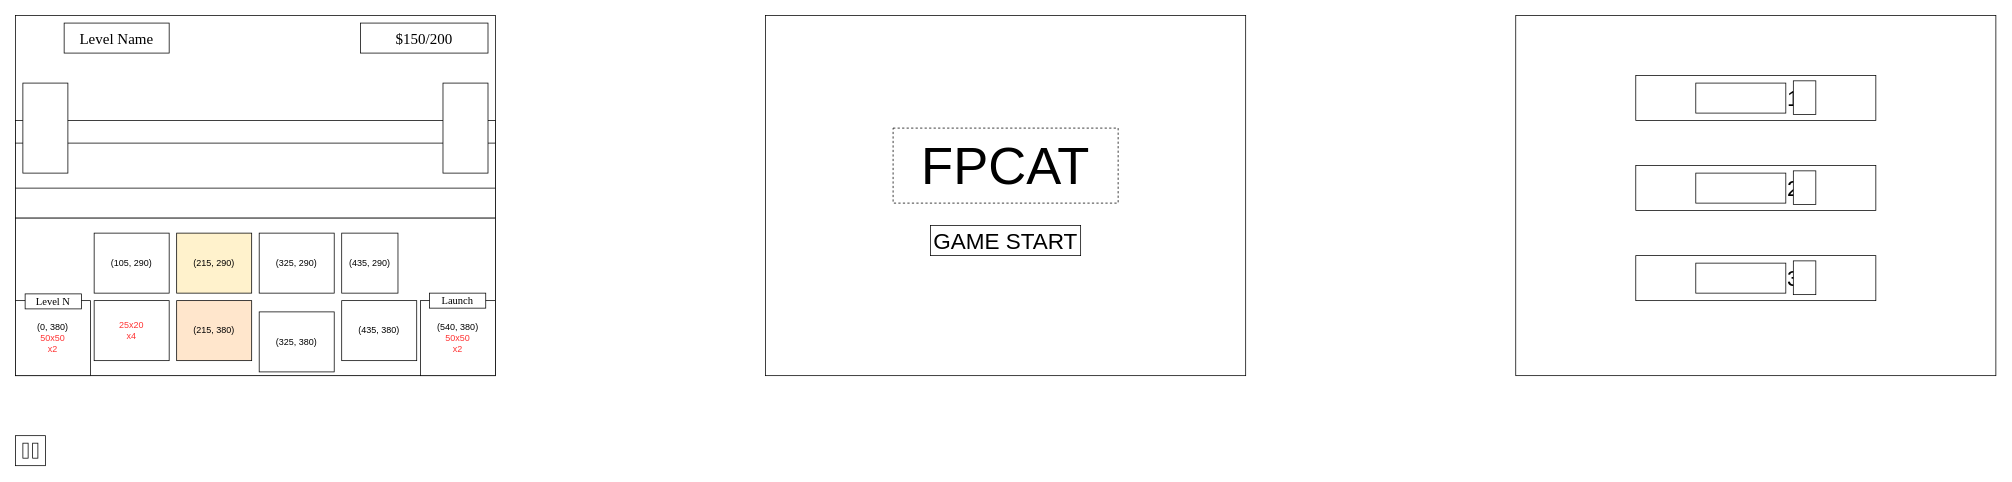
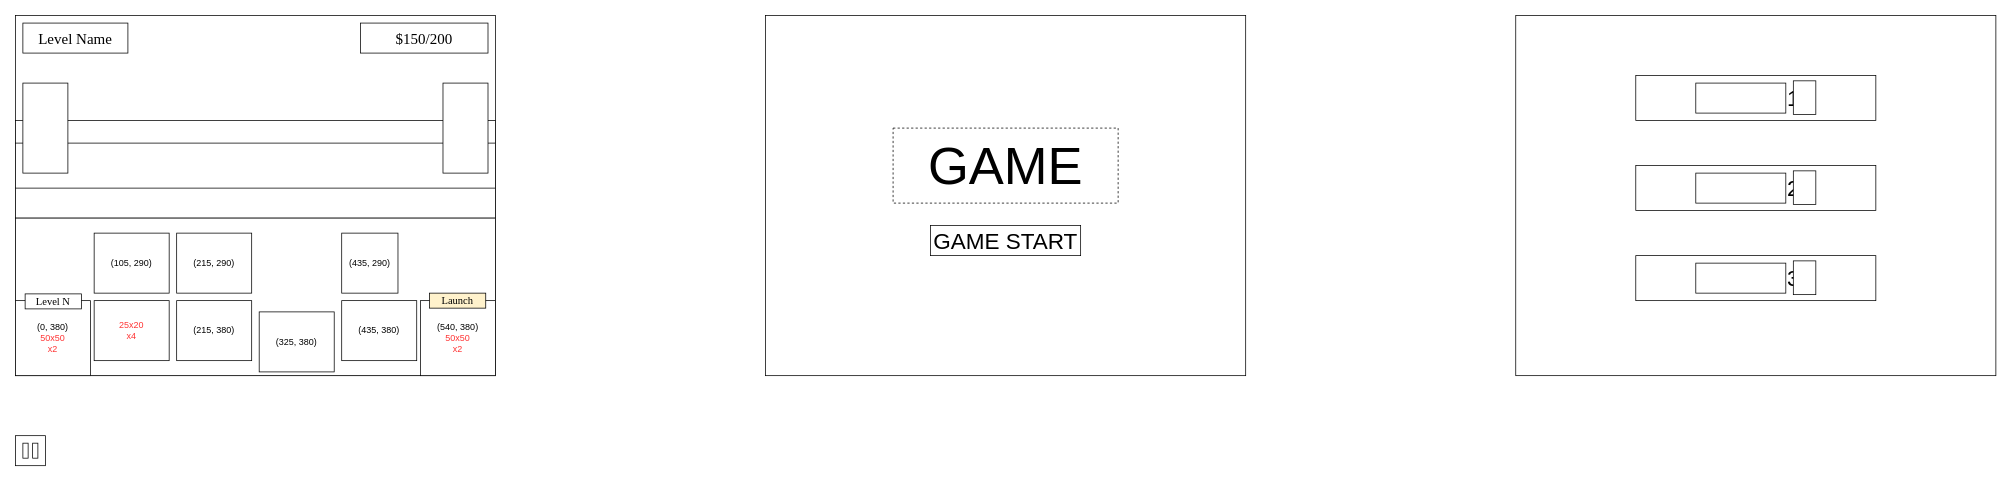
node "Level Name": moved (117, 38) -> (75, 38)
node "FPCAT": label "FPCAT" -> "GAME"
node "(215, 290)": fillcolor #fff2cc -> #ffffff
node "(325, 290)": removed
node "Launch": fillcolor #ffffff -> #fff2cc
node "(215, 380)": fillcolor #ffe6cc -> #ffffff
